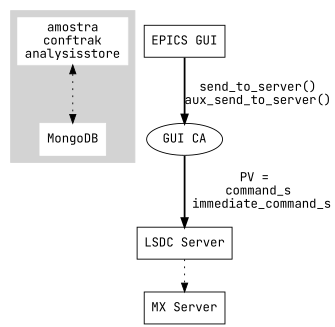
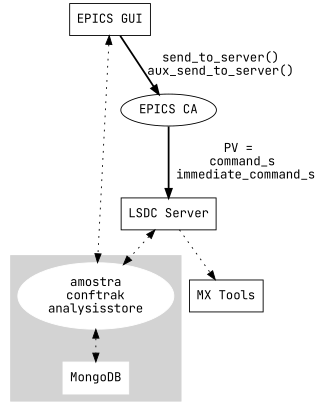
node "amostra conftrak analysisstore": shape box -> ellipse
node "GUI CA": label "GUI CA" -> "EPICS CA"
edge "EPICS GUI" -- "amostra conftrak analysisstore": added
edge "LSDC Server" -- "amostra conftrak analysisstore": added
node "MX Server": label "MX Server" -> "MX Tools"
